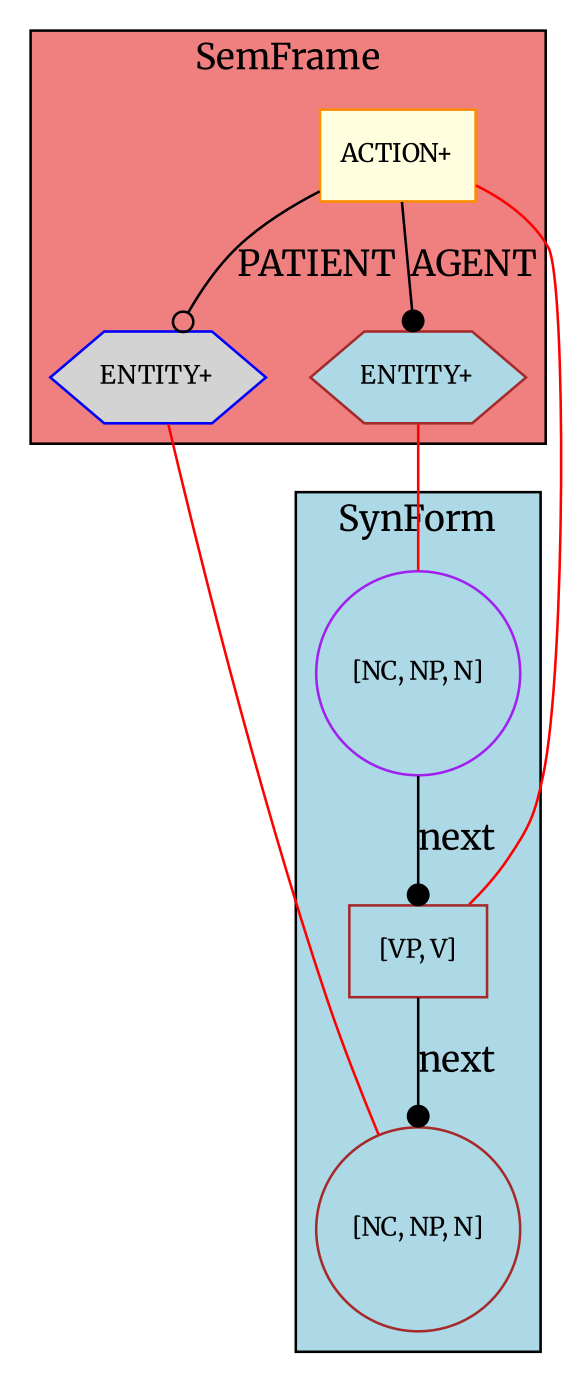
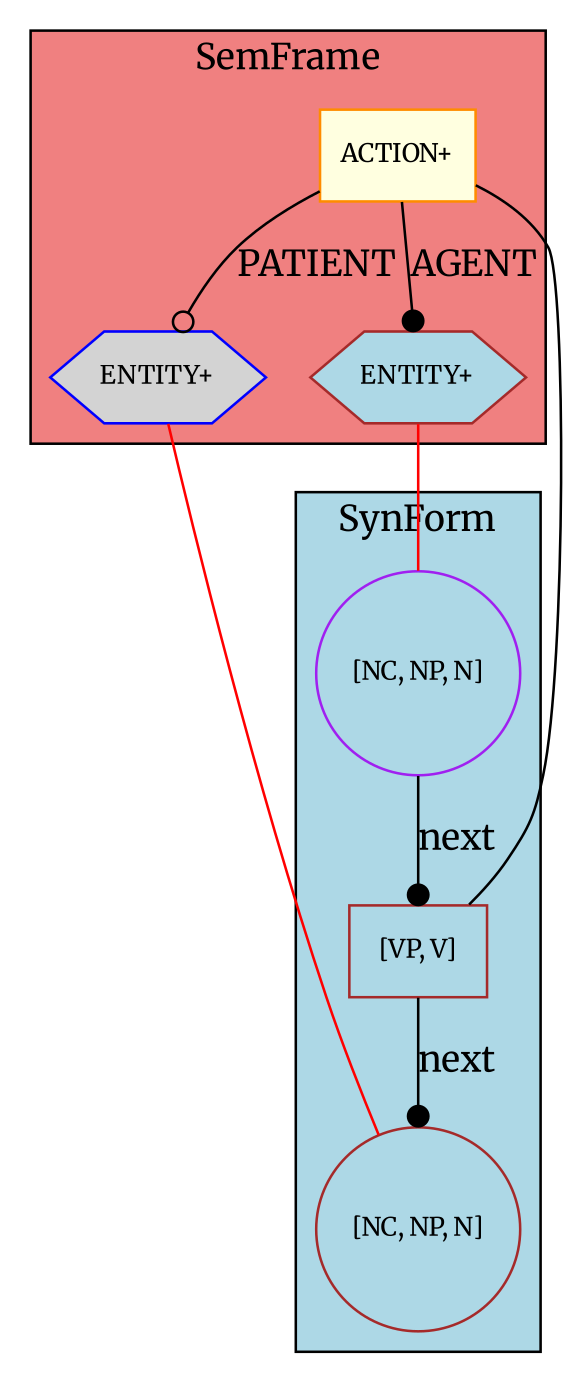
edge "ACTION+" -- "[VP, V]": color red -> black
